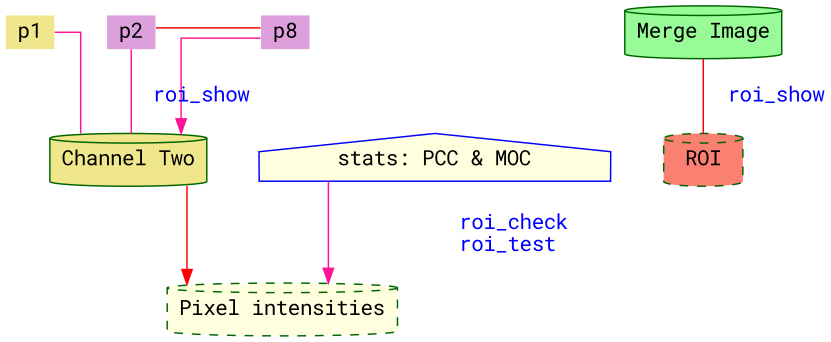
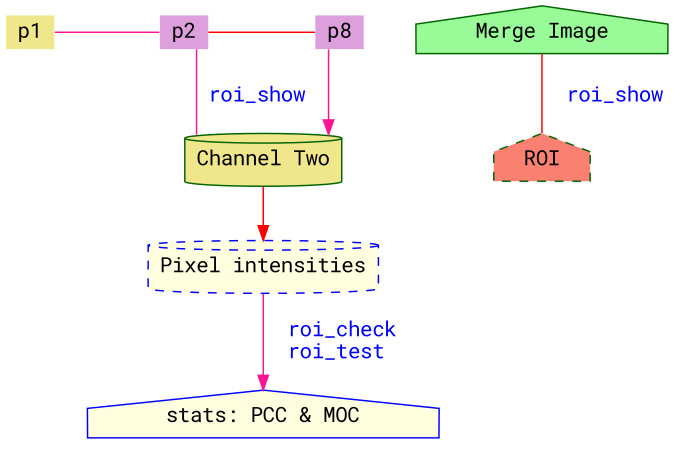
node "Merge Image": shape cylinder -> house
edge "p1" -- "Channel Two": now "p1" -- "p2"
node "ROI": shape cylinder -> house
edge "stats: PCC & MOC" -> "Pixel intensities": reversed
node "Pixel intensities": color darkgreen -> blue
